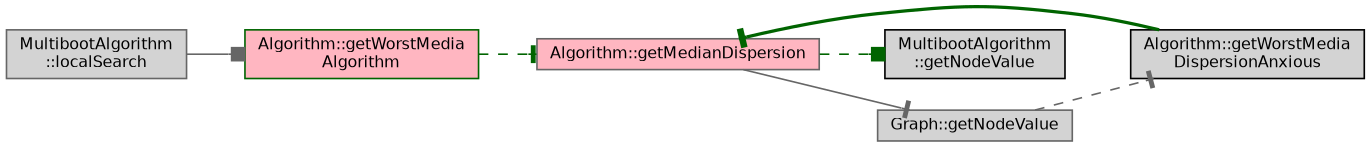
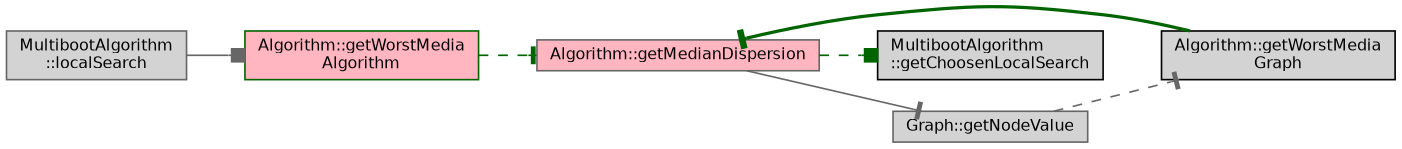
node "MultibootAlgorithm ::getNodeValue": label "MultibootAlgorithm ::getNodeValue" -> "MultibootAlgorithm ::getChoosenLocalSearch"
node "Algorithm::getWorstMedia DispersionAnxious": label "Algorithm::getWorstMedia DispersionAnxious" -> "Algorithm::getWorstMedia Graph"
